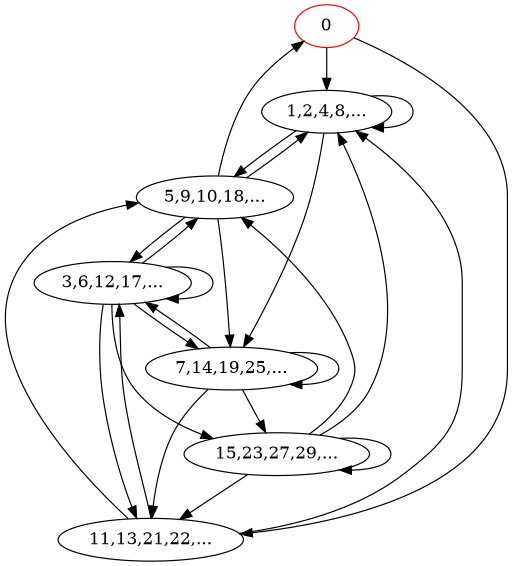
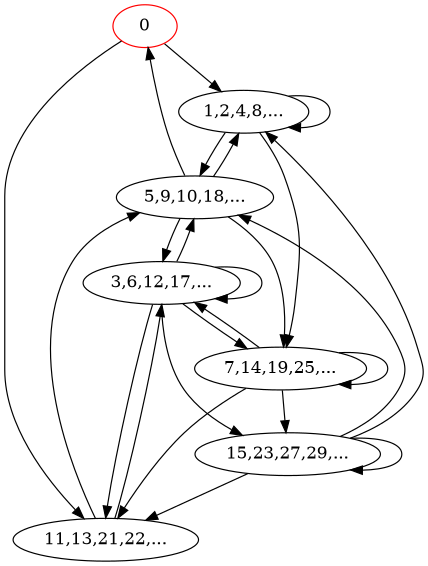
edge "11,13,21,22,..." -> "1,2,4,8,...": removed
